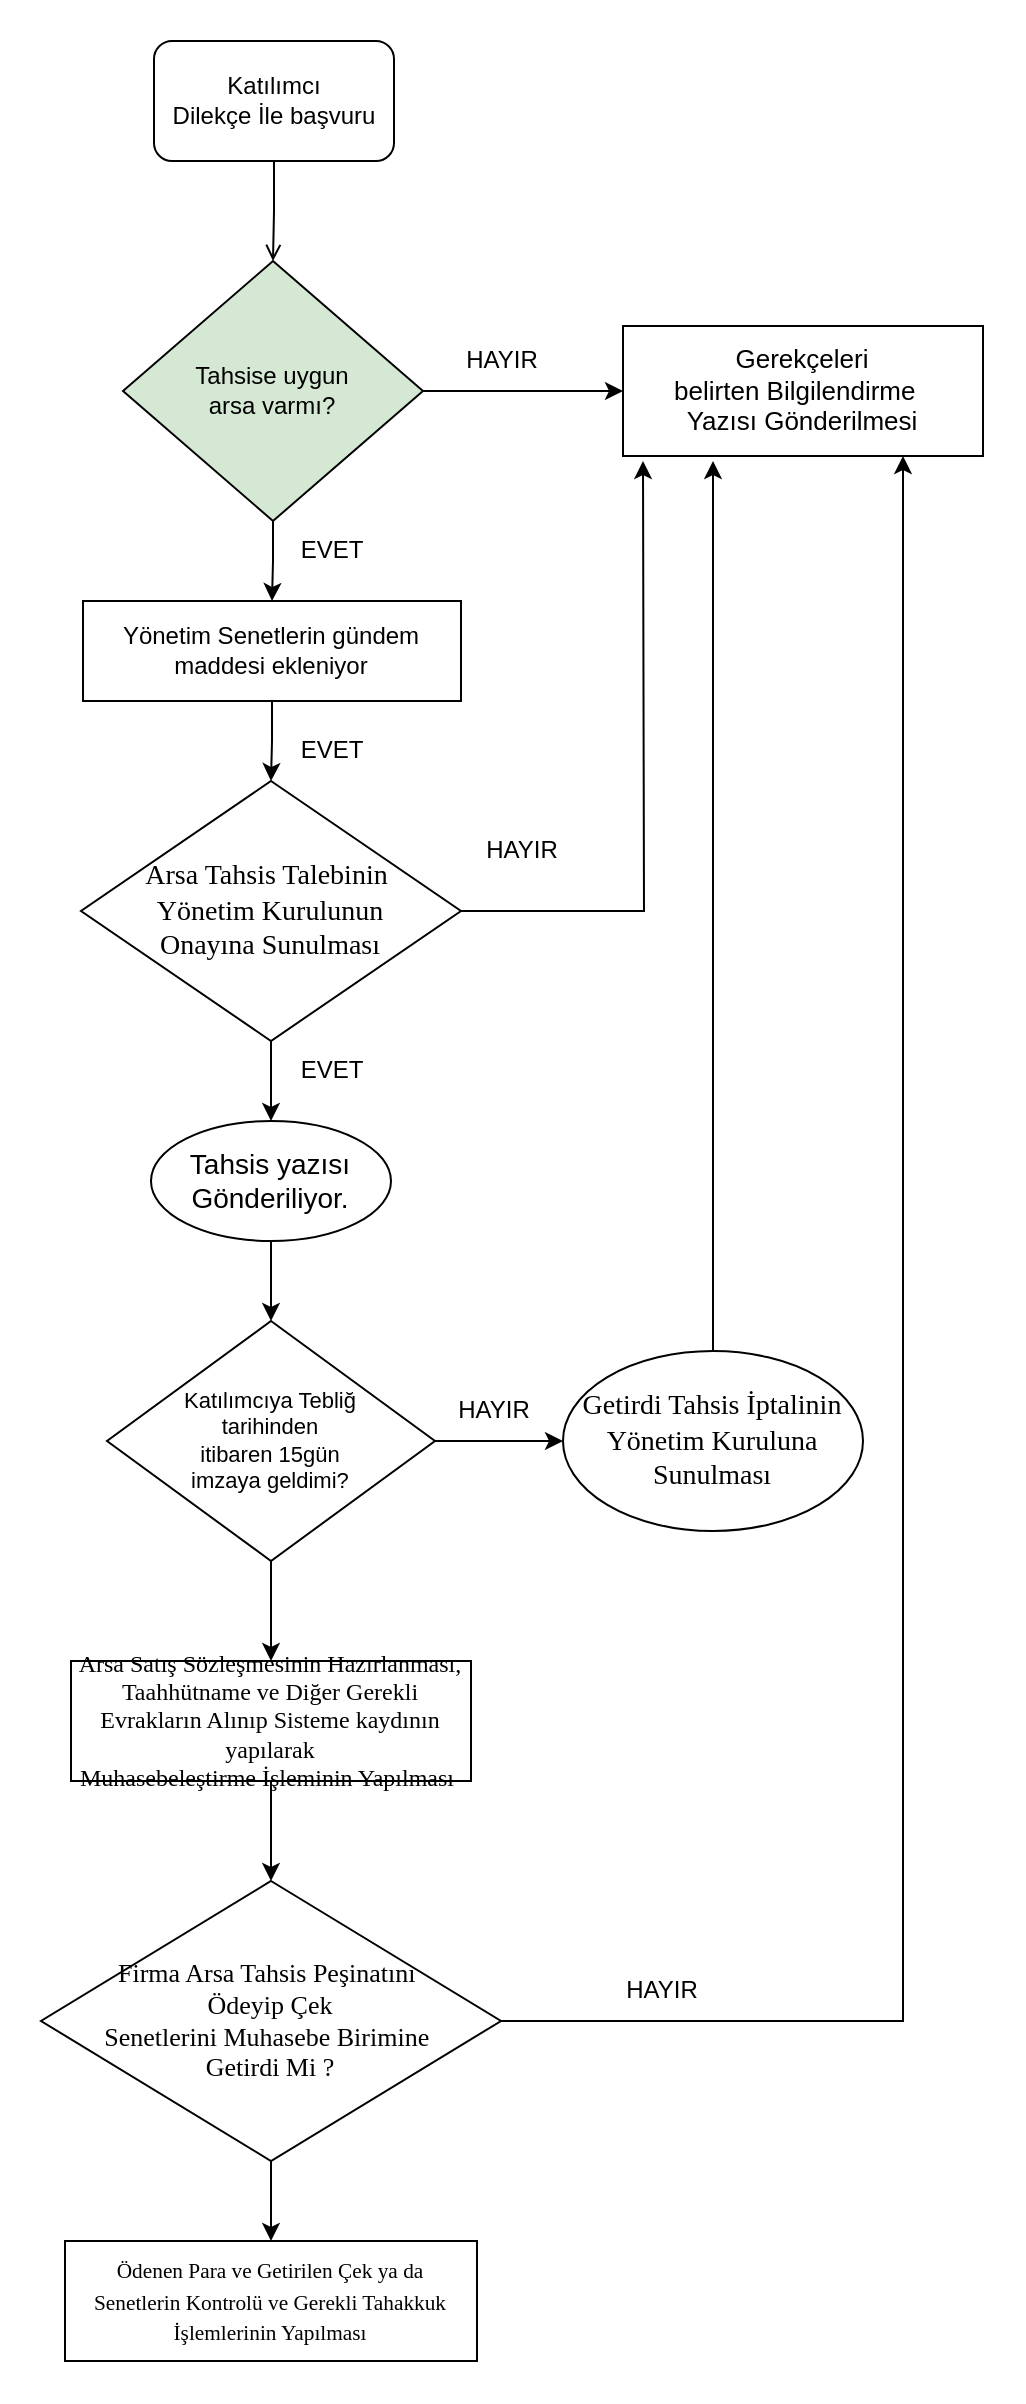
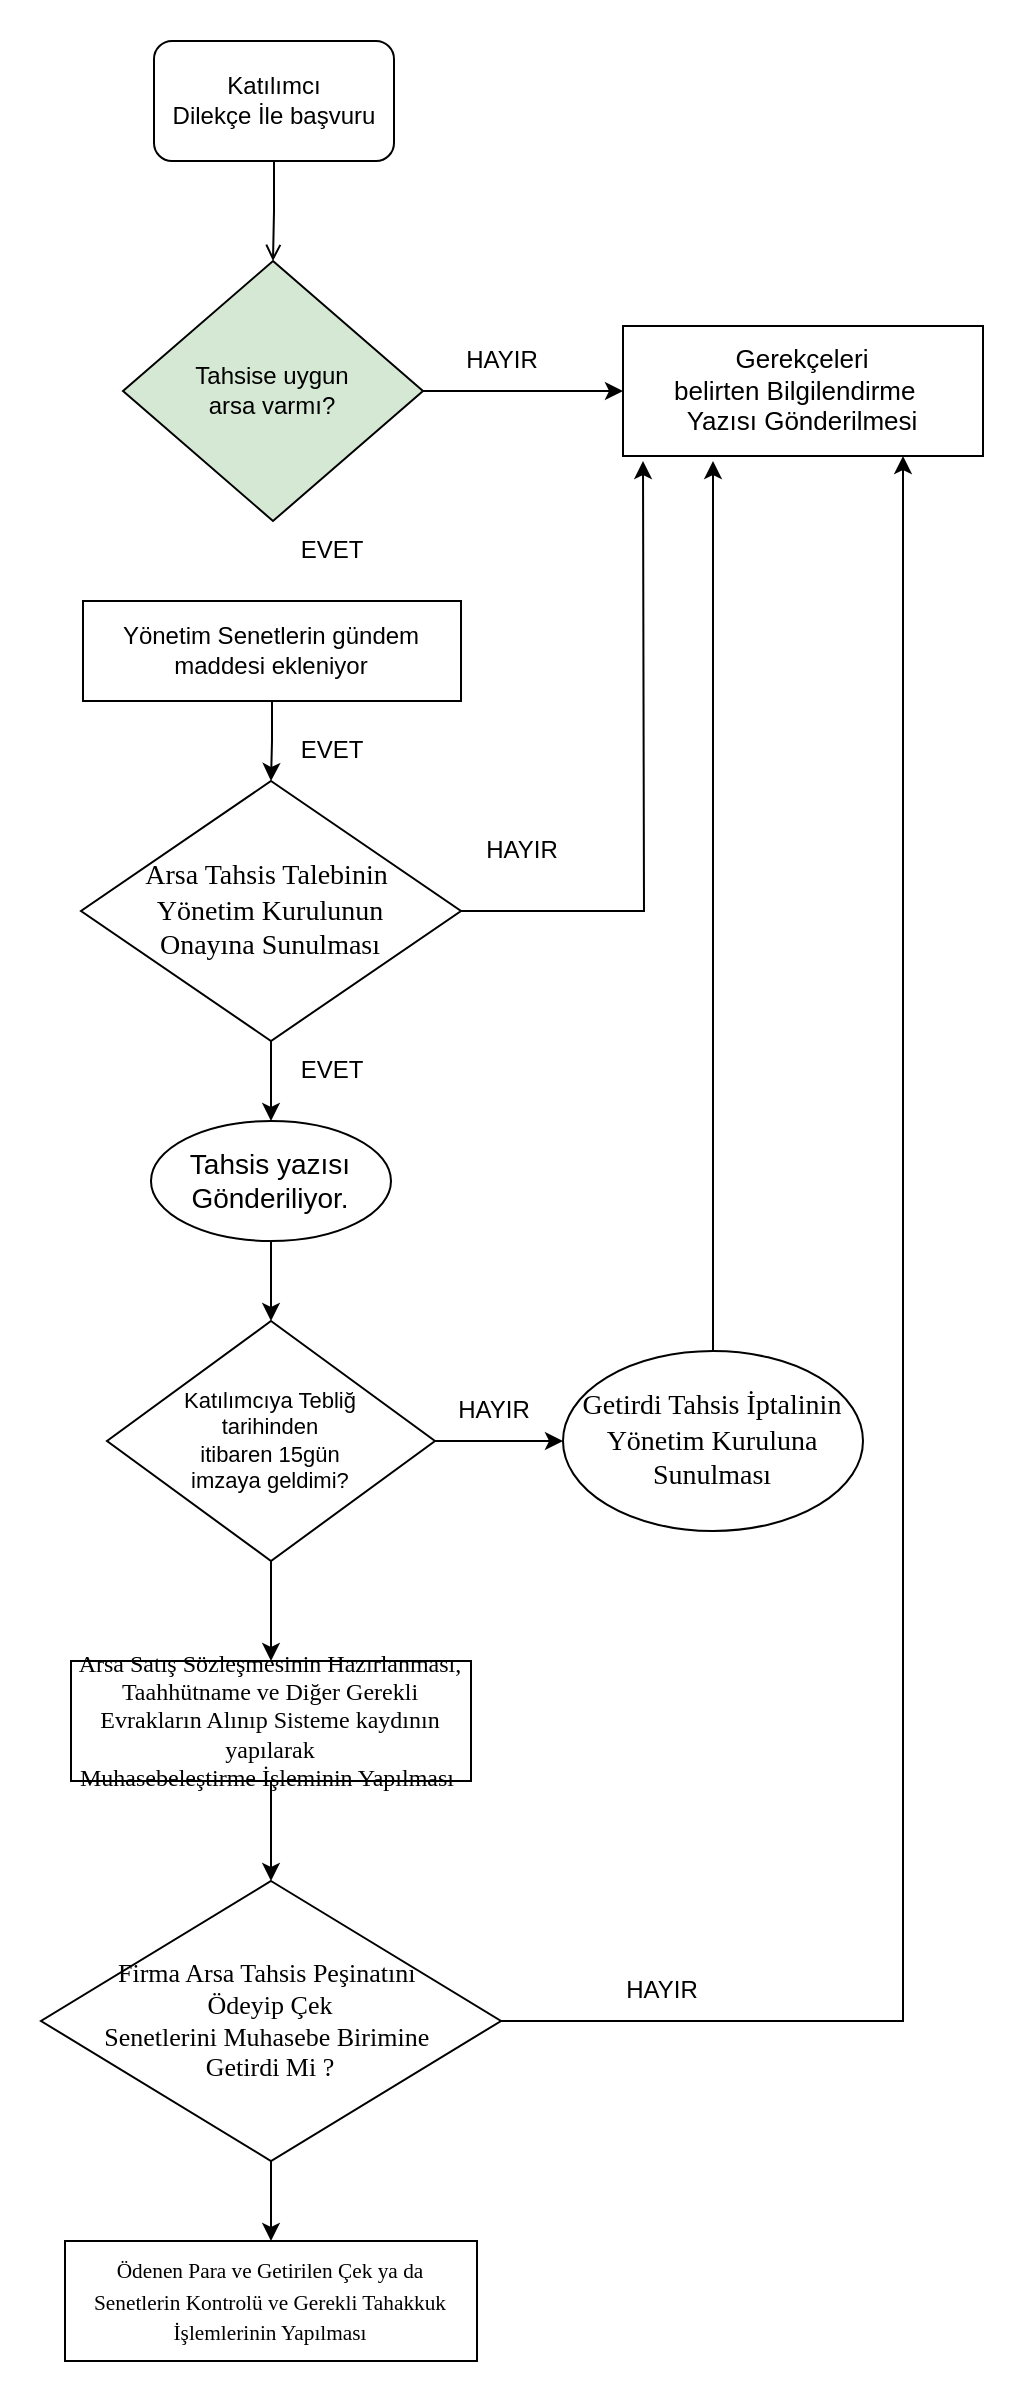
edge "Tahsise uygun arsa varmı?" -> "Yönetim Senetlerin gündem maddesi ekleniyor": removed
